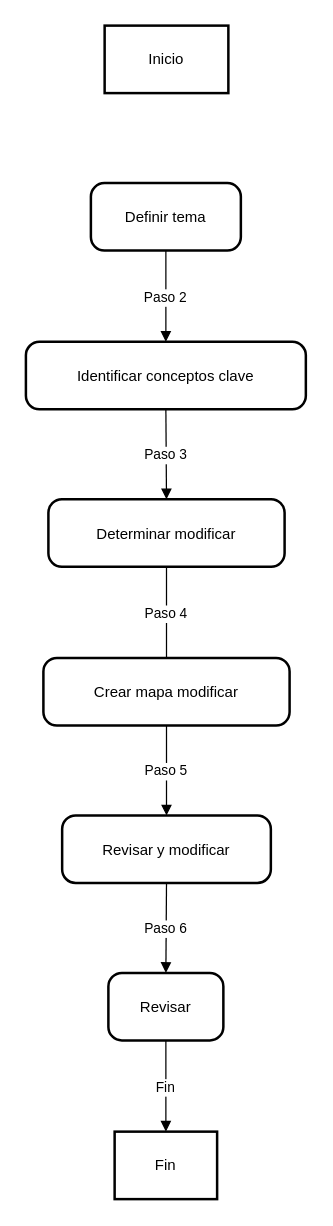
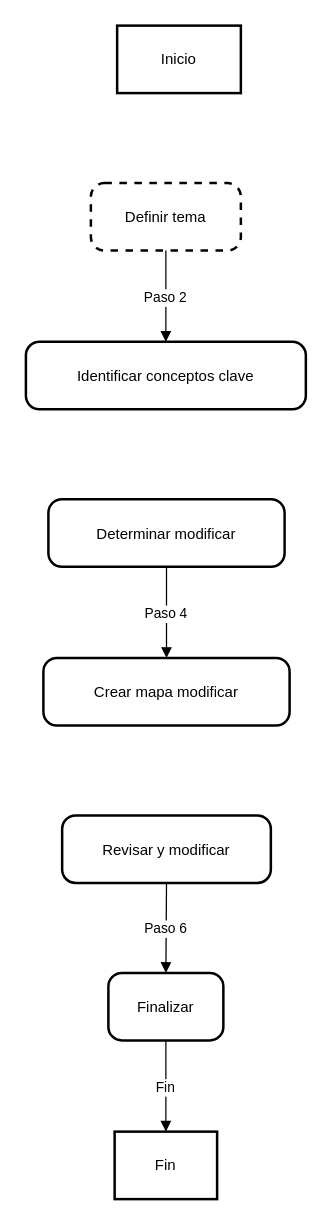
node "Inicio": moved (166, 59) -> (179, 59)
node "Definir tema": style solid -> dashed
edge "Identificar conceptos clave" -> "Determinar modificar": removed, label "Paso 3"
edge "Determinar modificar" -- "Crear mapa modificar": arrowhead none -> block
edge "Crear mapa modificar" -> "Revisar y modificar": removed, label "Paso 5"
node "Revisar": label "Revisar" -> "Finalizar"
